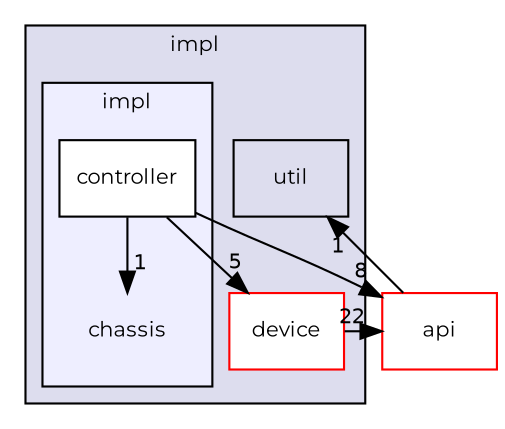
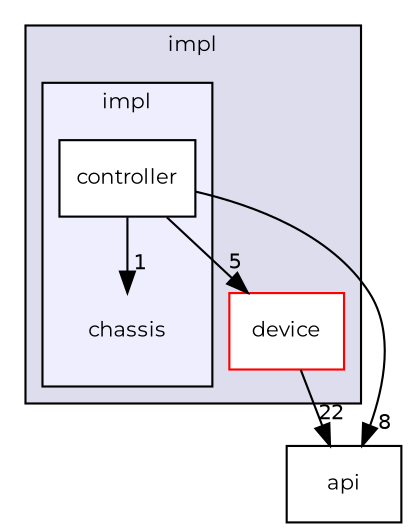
node "util": removed
node "api": color red -> black
